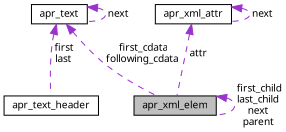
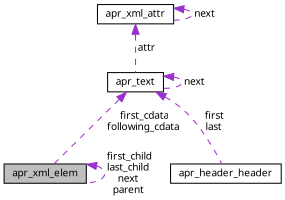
edge "apr_xml_elem" -> "apr_xml_attr": now "apr_text" -> "apr_xml_attr"
node "apr_text_header": label "apr_text_header" -> "apr_header_header"
